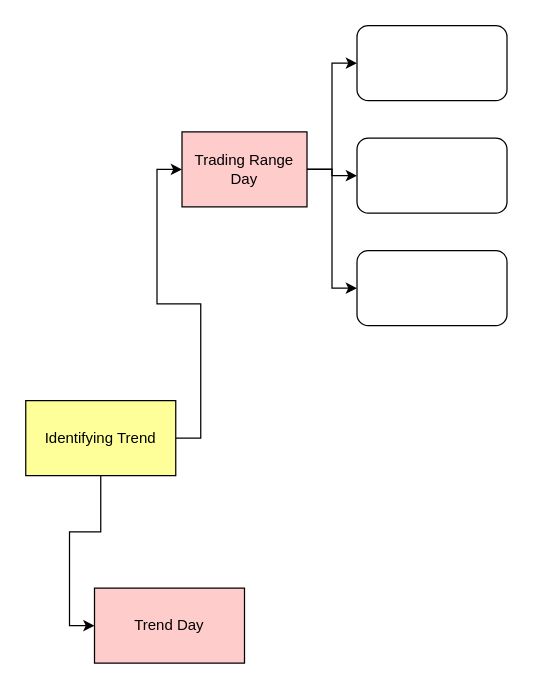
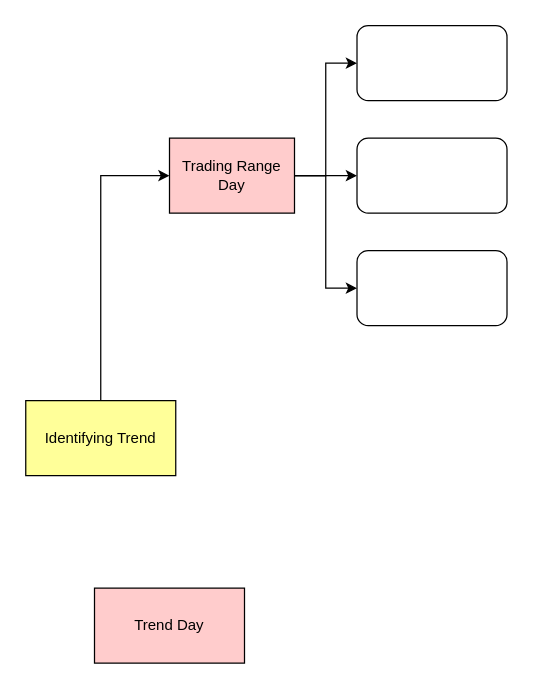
node "Trading Range Day": moved (244, 169) -> (232, 176)
edge "Identifying Trend" -> "Trend Day": removed
